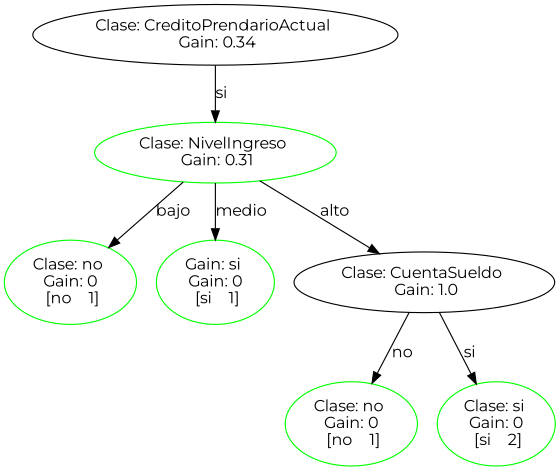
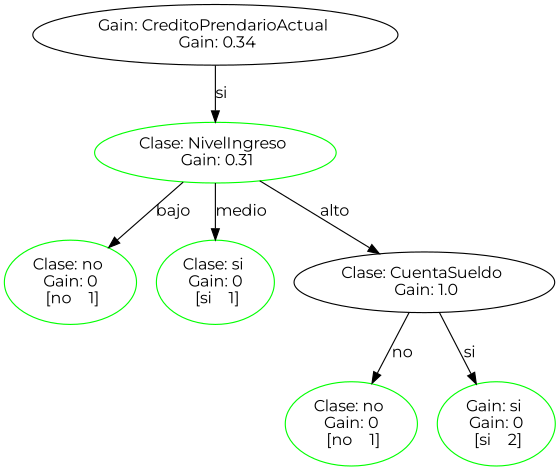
node "Clase: CreditoPrendarioActual Gain: 0.34": label "Clase: CreditoPrendarioActual Gain: 0.34" -> "Gain: CreditoPrendarioActual Gain: 0.34"
node "Gain: si Gain: 0 [si    1]": label "Gain: si Gain: 0 [si    1]" -> "Clase: si Gain: 0 [si    1]"
node "Clase: si Gain: 0 [si    2]": label "Clase: si Gain: 0 [si    2]" -> "Gain: si Gain: 0 [si    2]"
